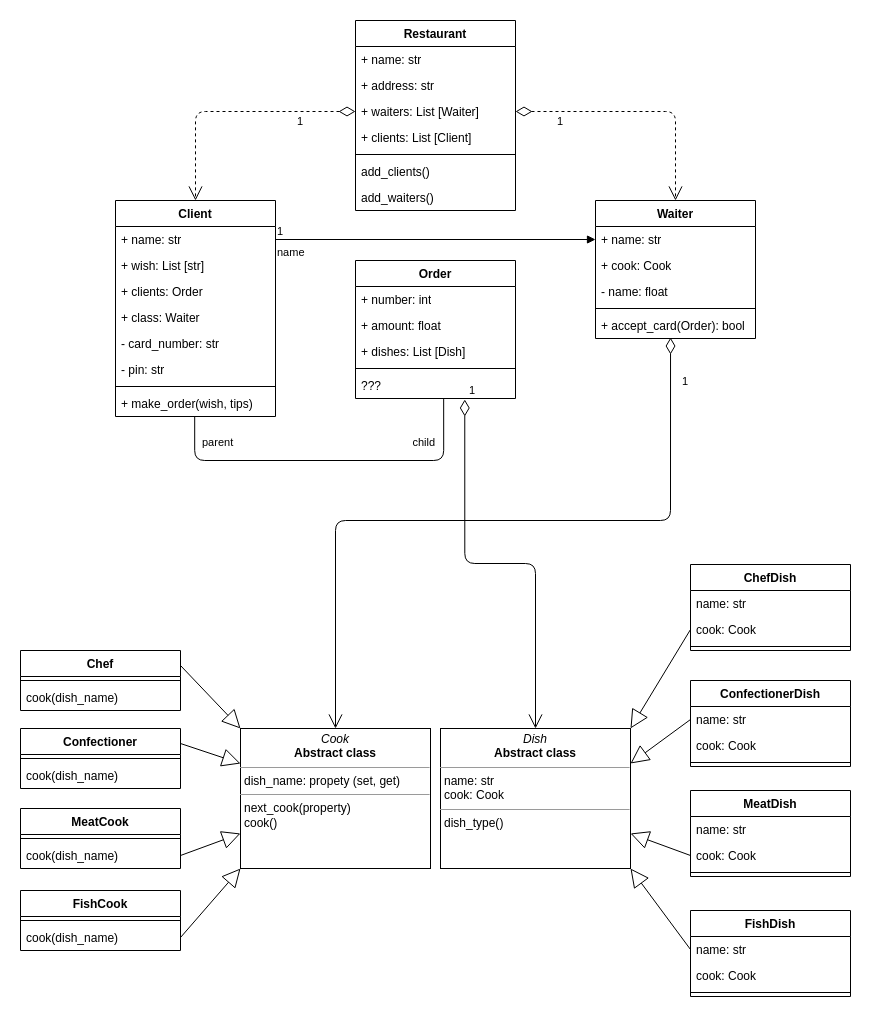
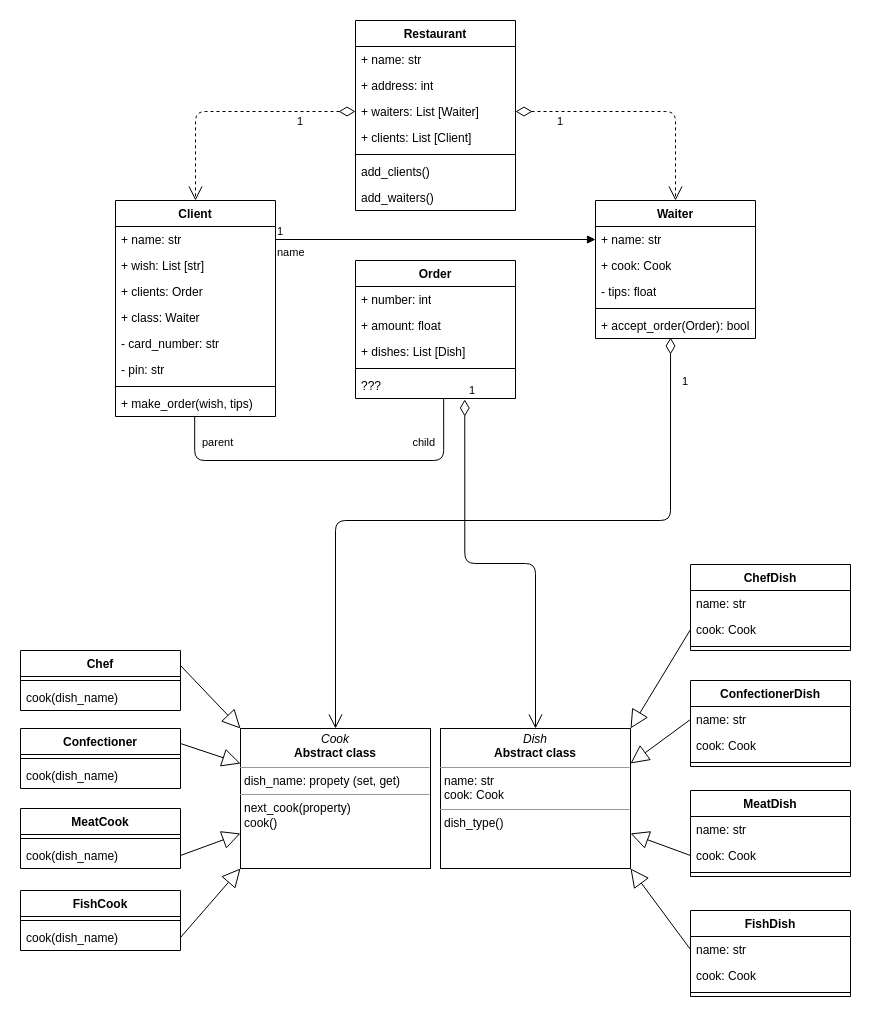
node "+ address: str": label "+ address: str" -> "+ address: int"
node "- name: float": label "- name: float" -> "- tips: float"
node "+ accept_card(Order): bool": label "+ accept_card(Order): bool" -> "+ accept_order(Order): bool"
